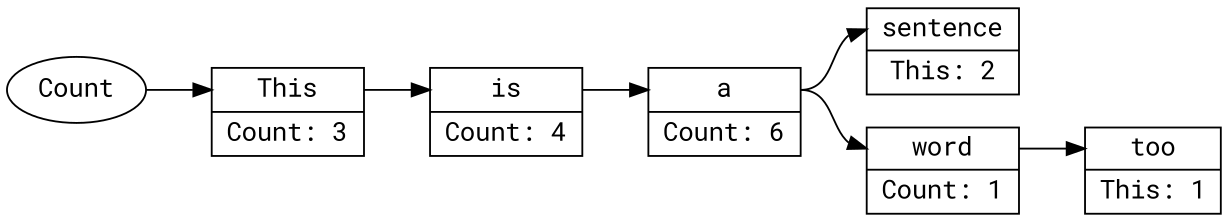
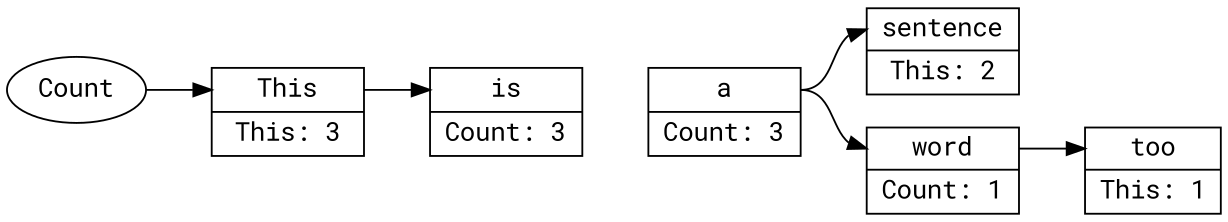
edge "is" -> "a": removed
node "This": text "Count: 3" -> "This: 3"
node "is": text "Count: 4" -> "Count: 3"
node "a": text "Count: 6" -> "Count: 3"
